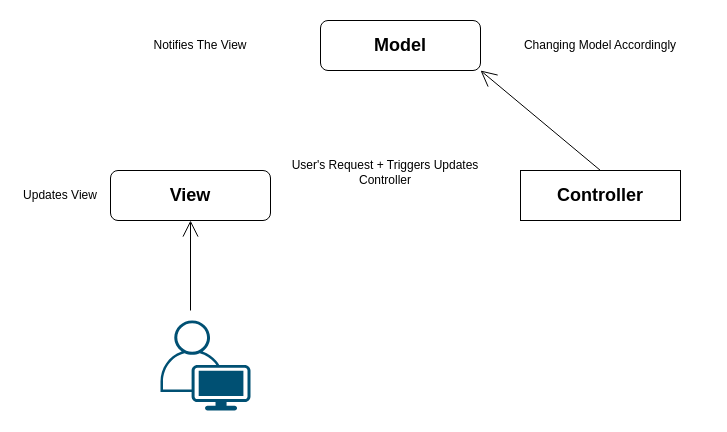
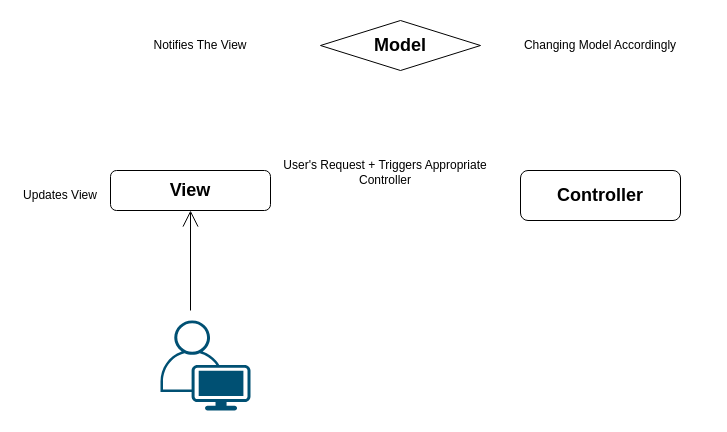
node "Model": shape rounded rectangle -> diamond
edge "Controller" -> "Model": removed
node "User's Request + Triggers Updates Controller": label "User's Request + Triggers Updates Controller" -> "User's Request + Triggers Appropriate Controller"
node "View": size 160x50 -> 160x40
node "Controller": shape rectangle -> rounded rectangle
